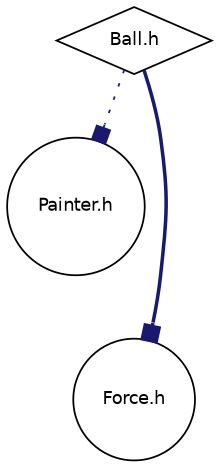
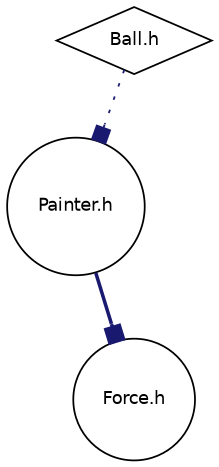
edge "Ball.h" -> "Force.h": now "Painter.h" -> "Force.h"
